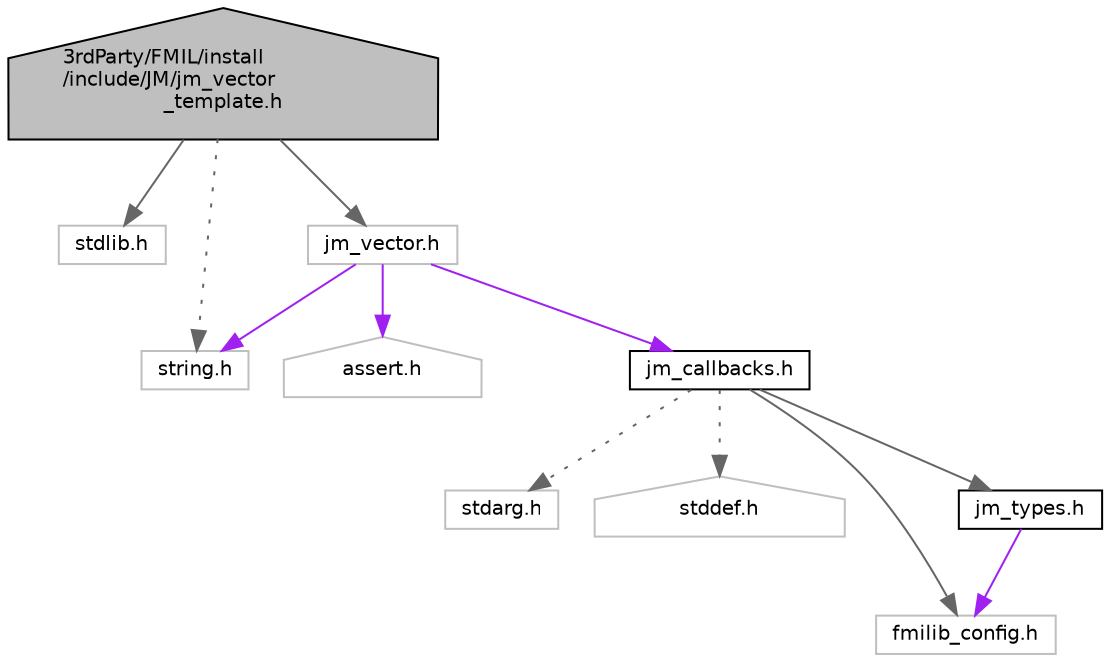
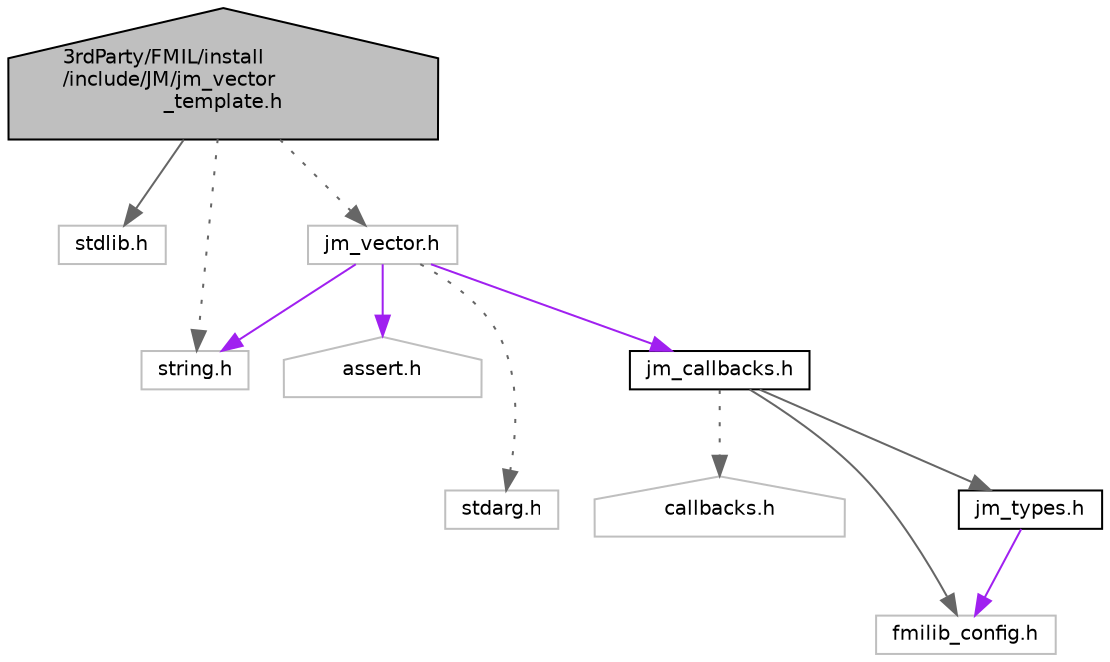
edge "3rdParty/FMIL/install /include/JM/jm_vector _template.h" -> "jm_vector.h": style solid -> dotted
edge "jm_callbacks.h" -> "stdarg.h": now "jm_vector.h" -> "stdarg.h"
node "stddef.h": label "stddef.h" -> "callbacks.h"
